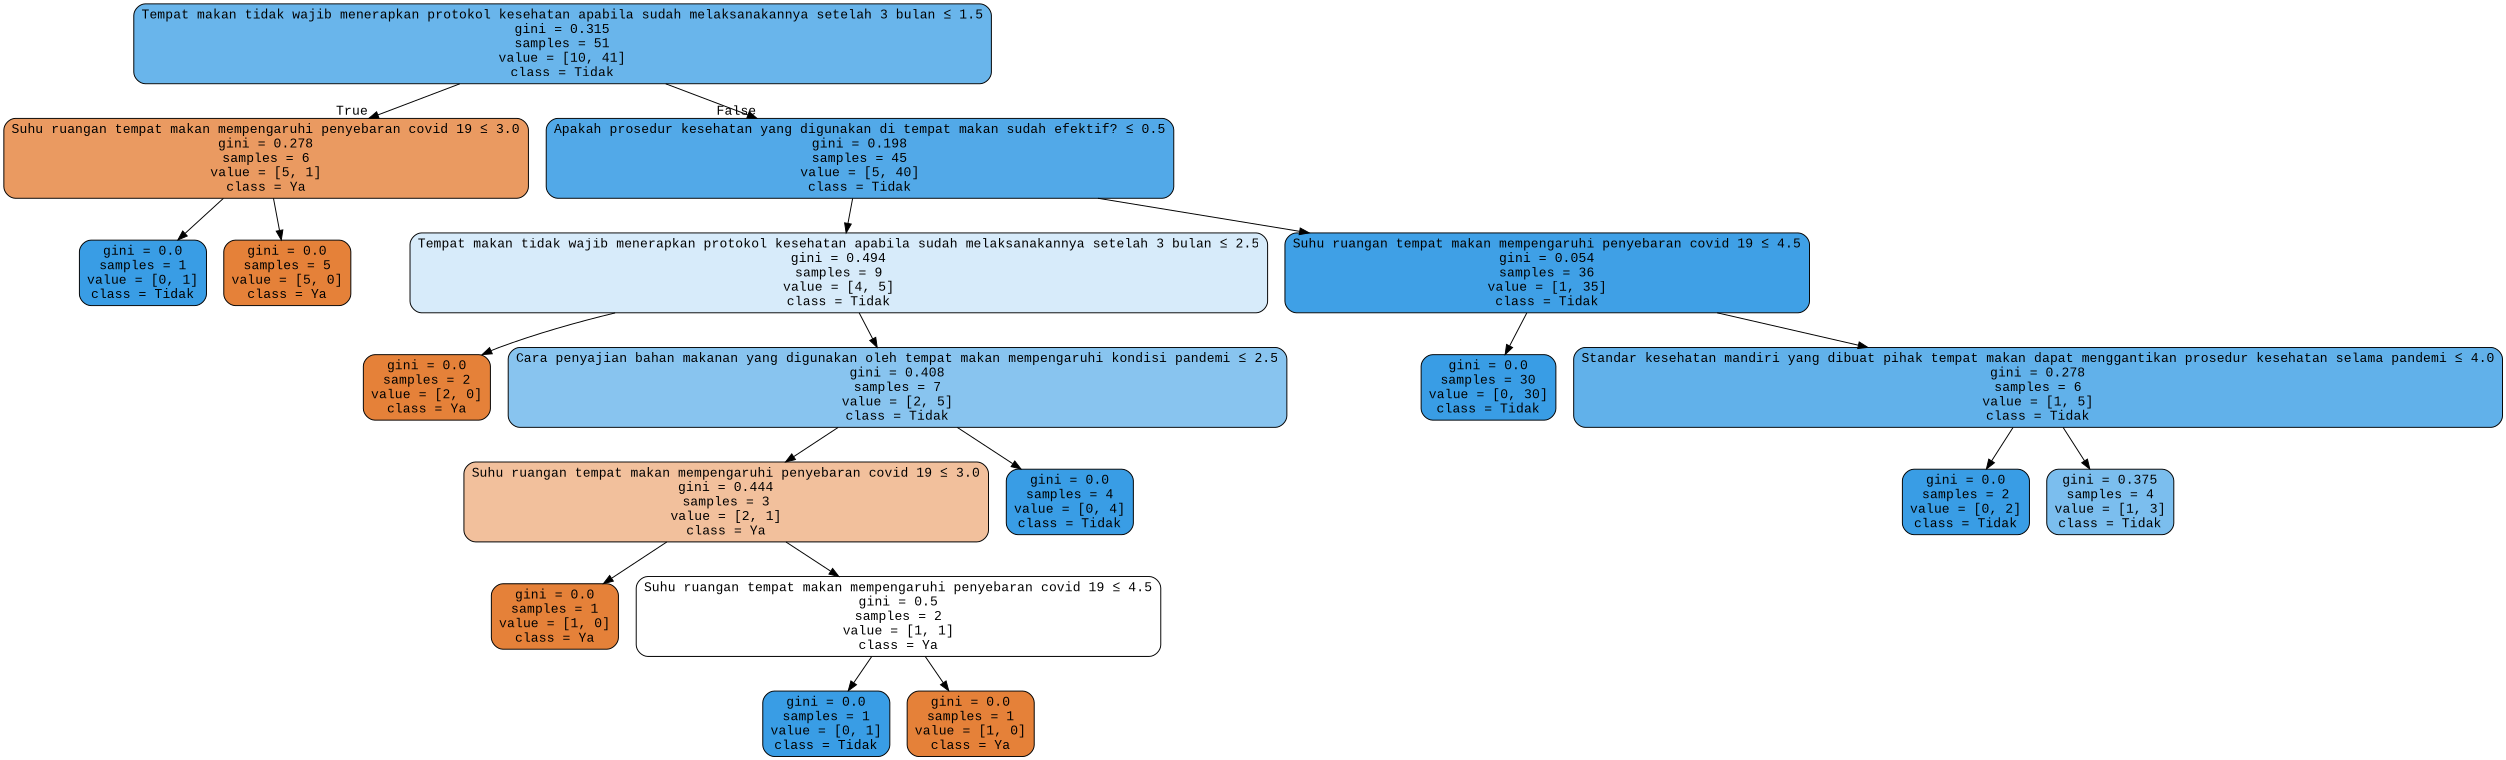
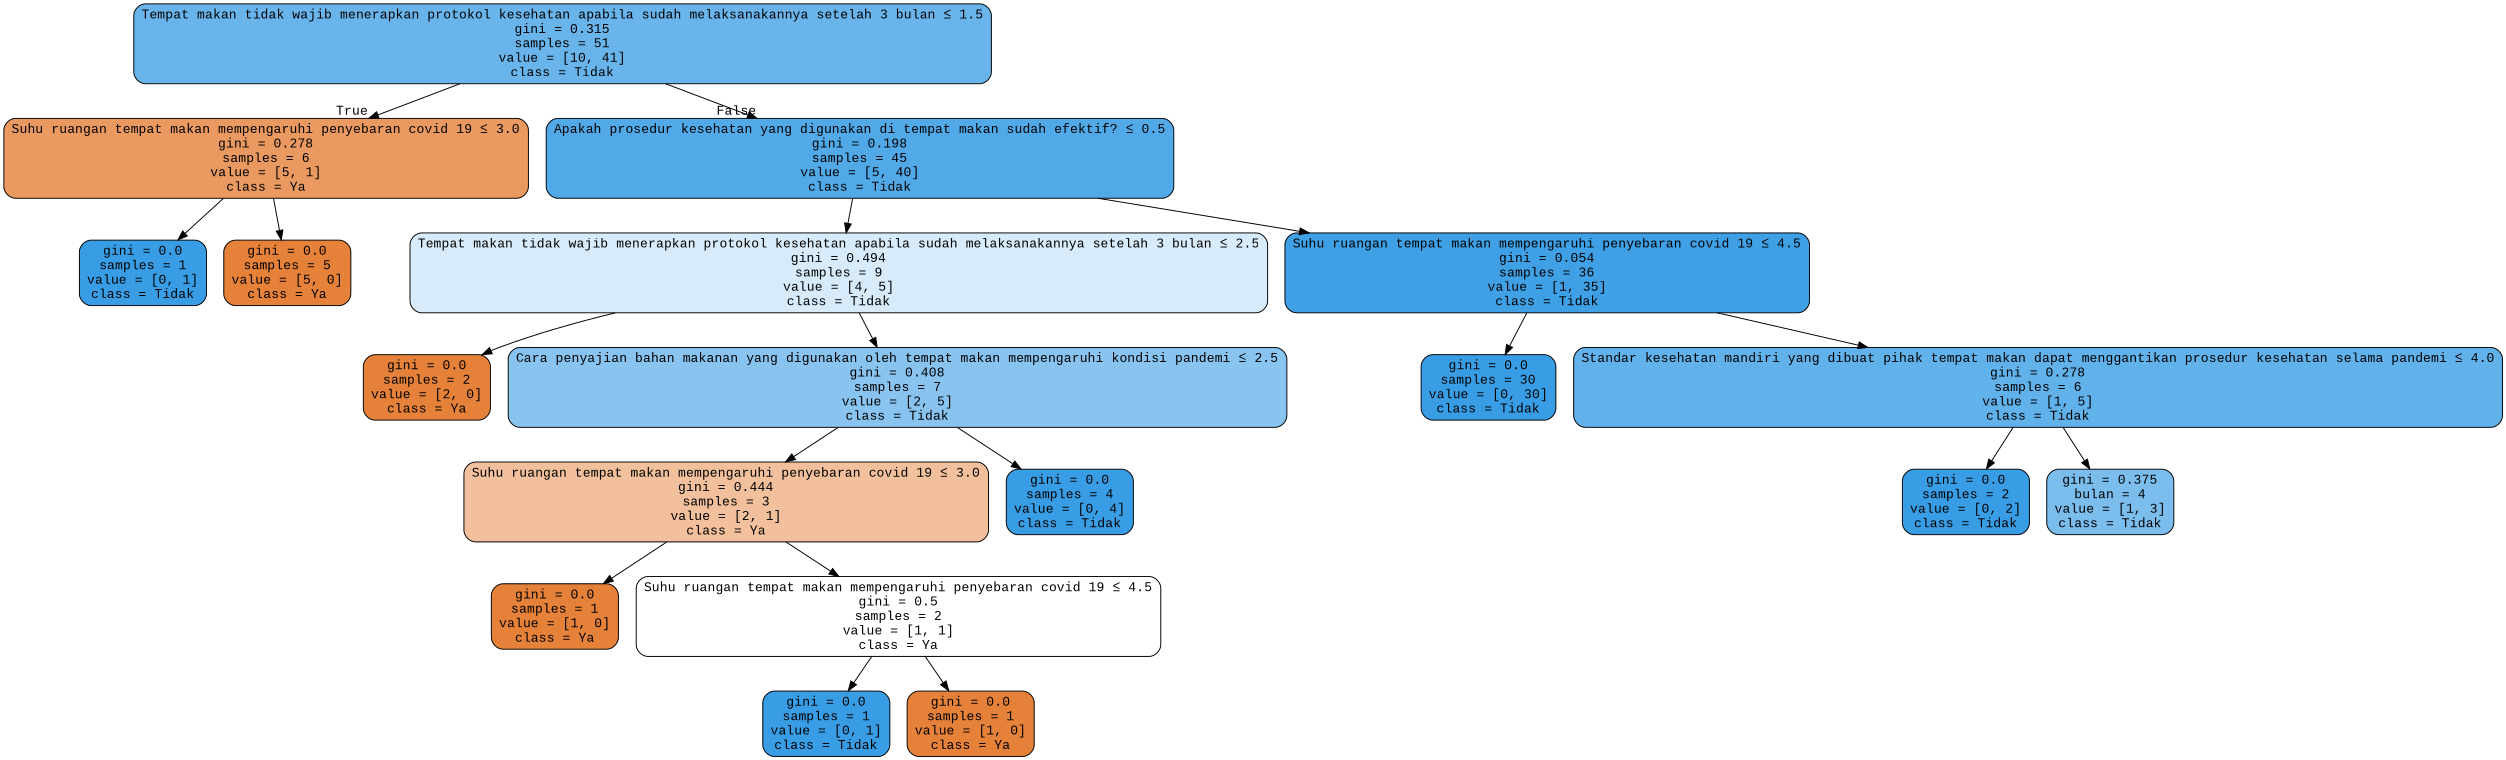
node "gini = 0.375": text "samples = 4" -> "bulan = 4"
